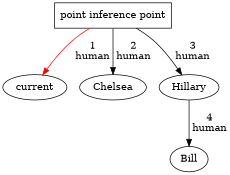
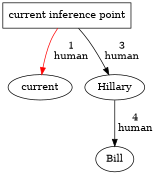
node "point inference point": label "point inference point" -> "current inference point"
node "Chelsea": removed
